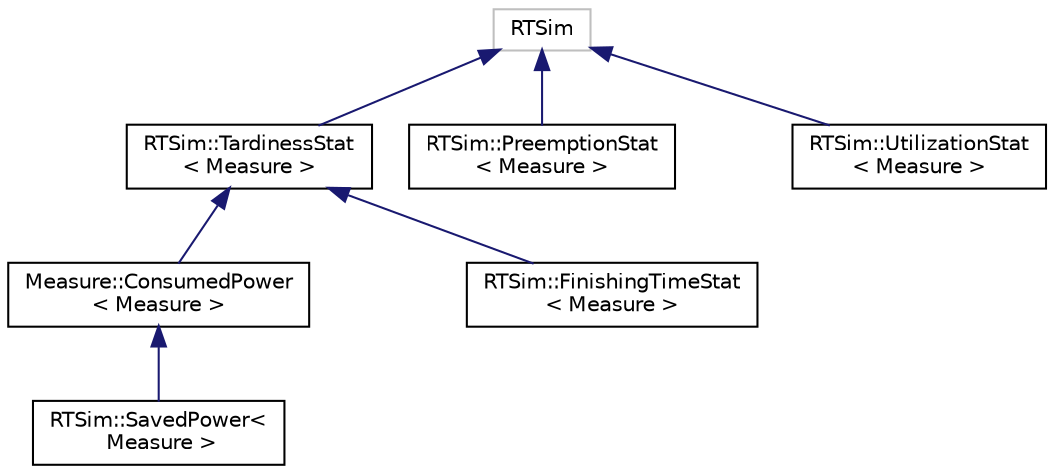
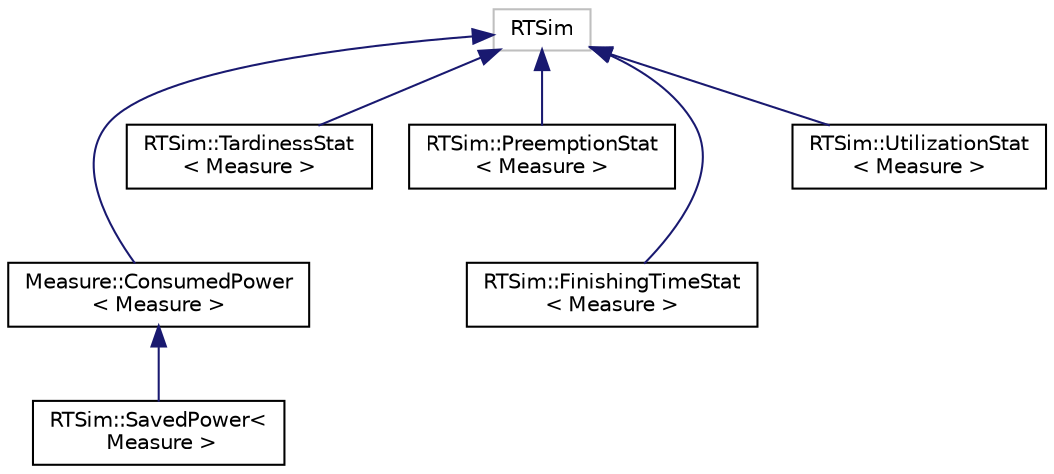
edge "RTSim::FinishingTimeStat < Measure >" -> "RTSim::TardinessStat < Measure >": now "RTSim::FinishingTimeStat < Measure >" -> "RTSim"
edge "Measure::ConsumedPower < Measure >" -> "RTSim::TardinessStat < Measure >": now "Measure::ConsumedPower < Measure >" -> "RTSim"
